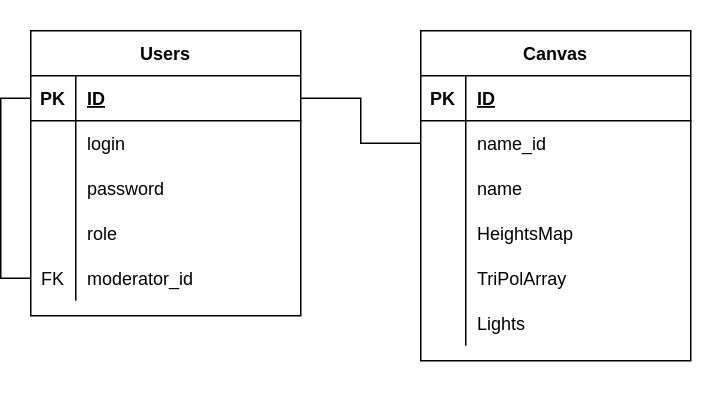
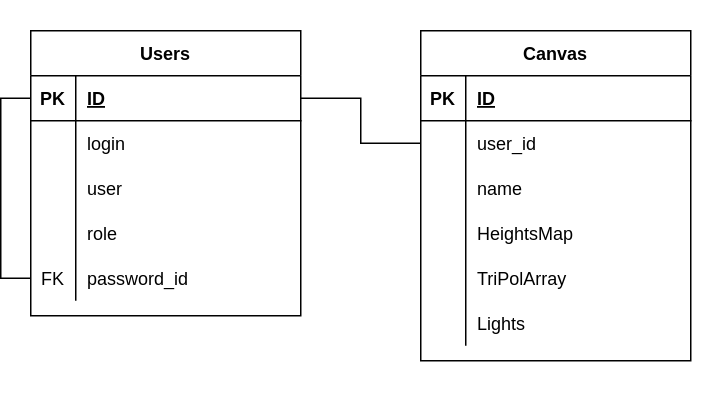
node "name_id": label "name_id" -> "user_id"
node "password": label "password" -> "user"
node "moderator_id": label "moderator_id" -> "password_id"
